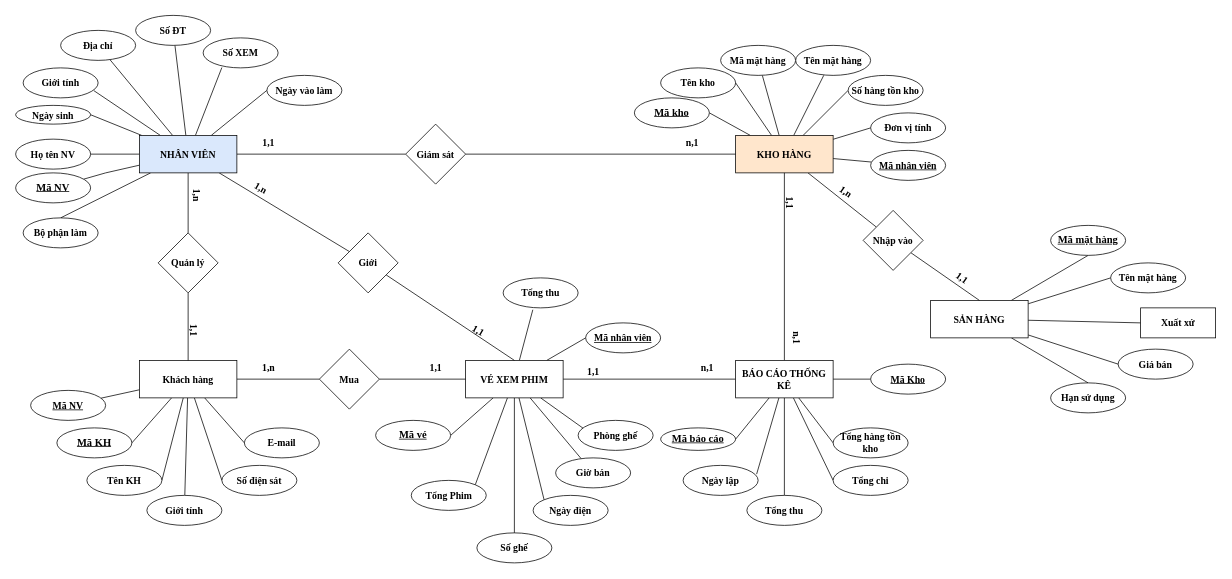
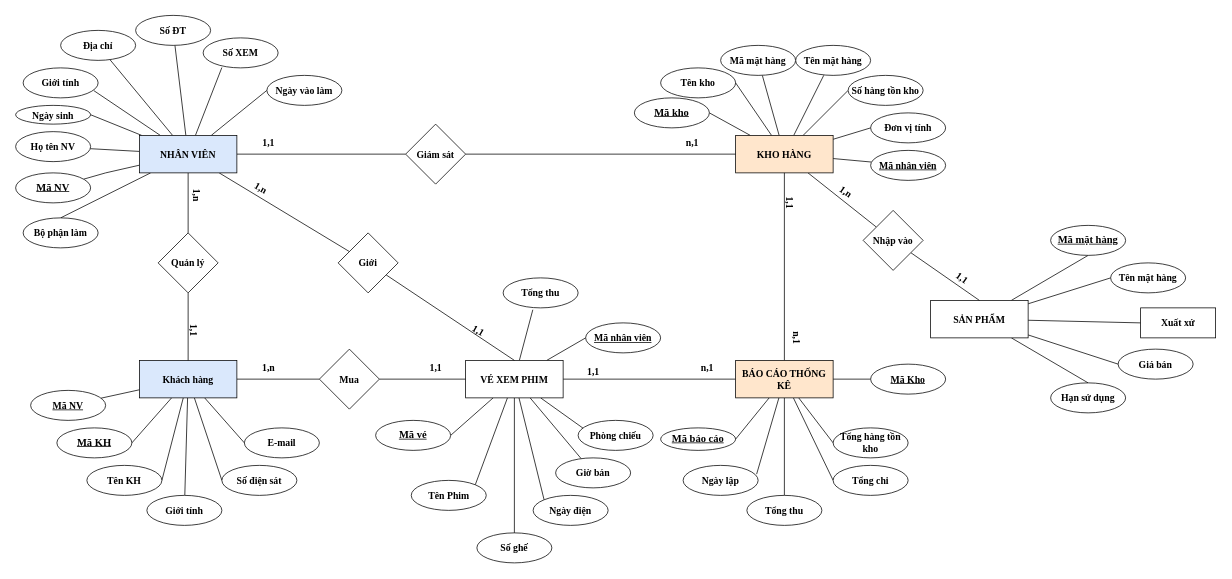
node "Họ tên NV": moved (53, 154) -> (53, 147)
node "SẢN HÀNG": label "SẢN HÀNG" -> "SẢN PHẨM"
node "Khách hàng": fillcolor #ffffff -> #dae8fc
node "BÁO CÁO THỐNG KÊ": fillcolor #ffffff -> #ffe6cc
node "Phòng ghế": label "Phòng ghế" -> "Phòng chiếu"
node "Tổng Phim": label "Tổng Phim" -> "Tên Phim"
